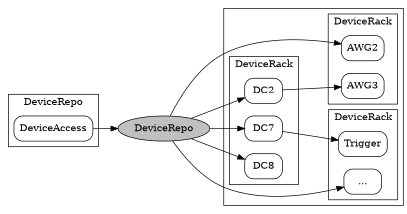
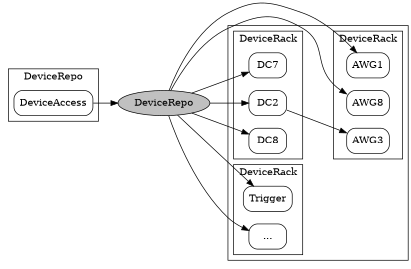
node "AWG2": label "AWG2" -> "AWG8"
node "AWG1": added
edge "DC7" -> "Trigger": now "DeviceRepo" -> "Trigger"
